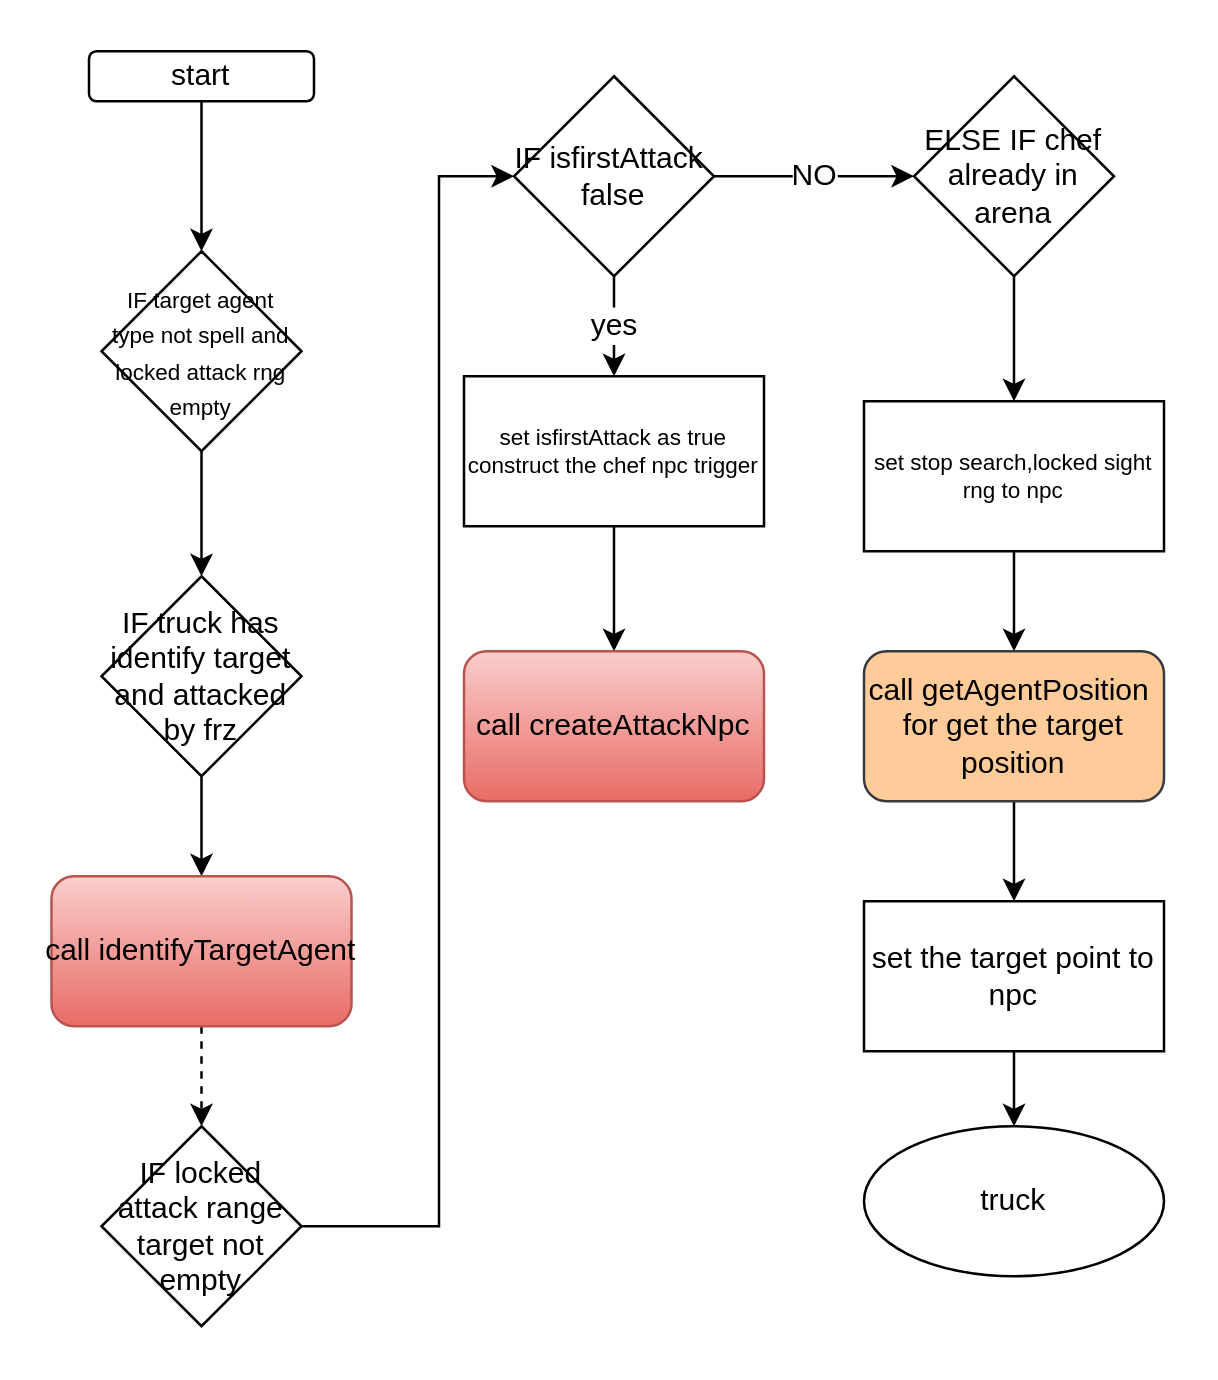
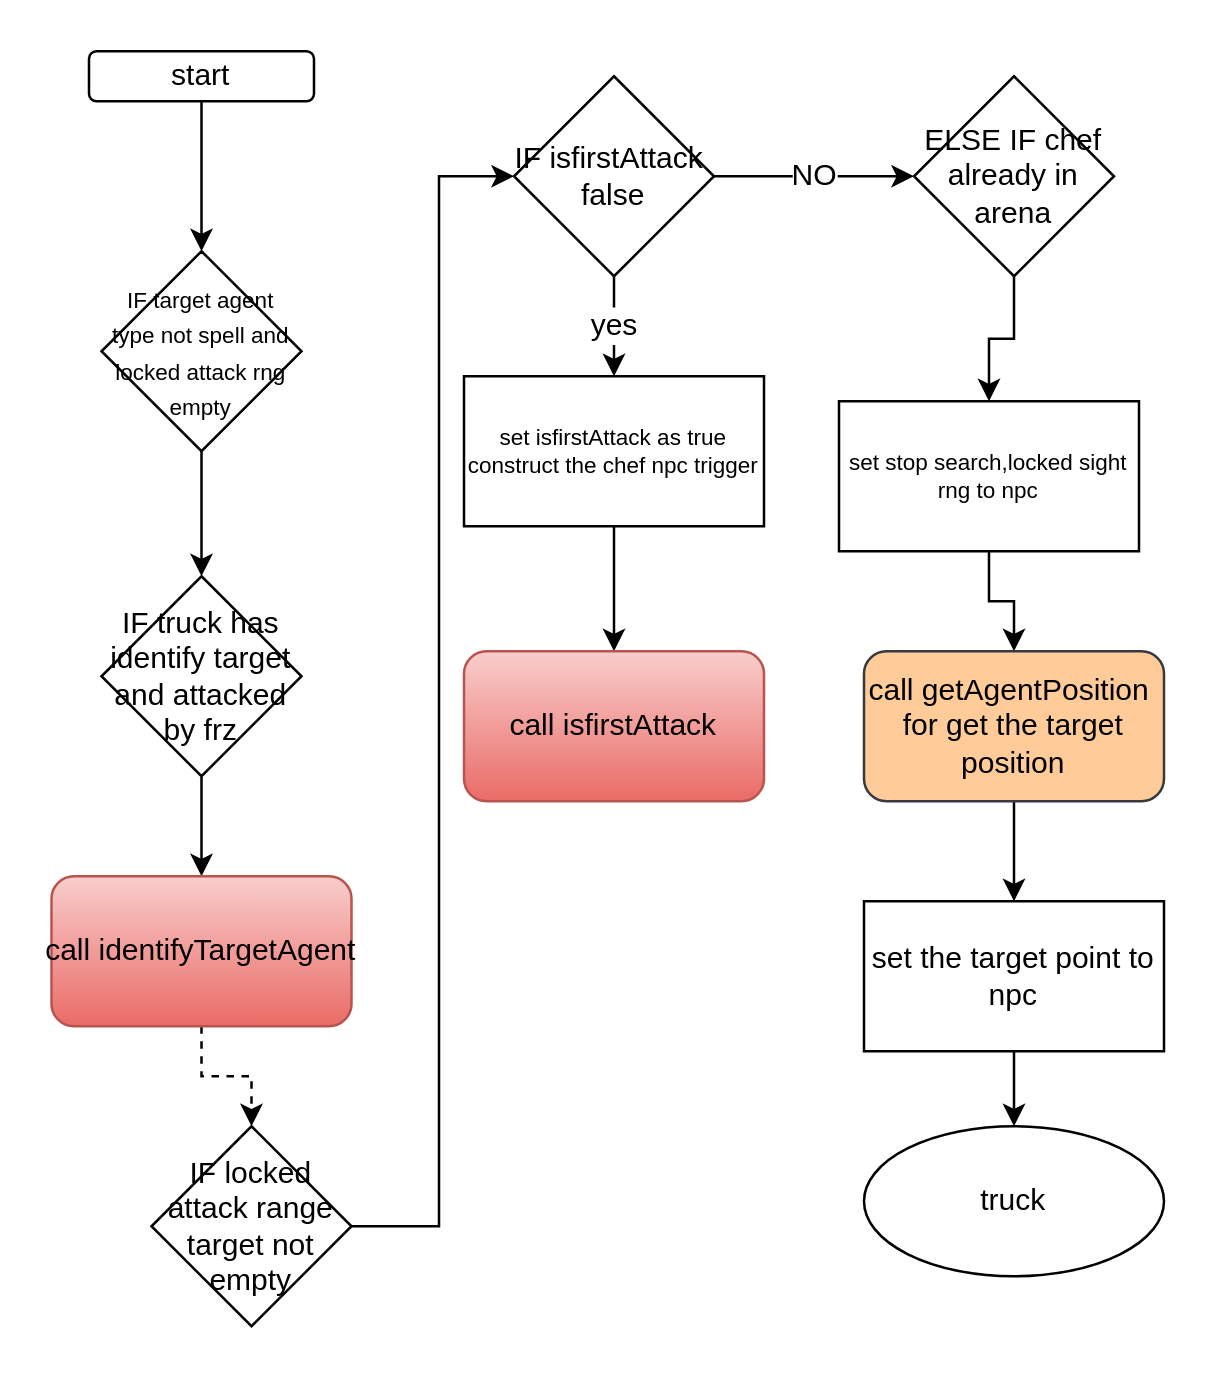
node "set stop search,locked sight rng to npc": moved (1014, 476) -> (989, 476)
node "call createAttackNpc": label "call createAttackNpc" -> "call isfirstAttack"
node "IF locked attack range target not empty": moved (201, 1226) -> (251, 1226)
